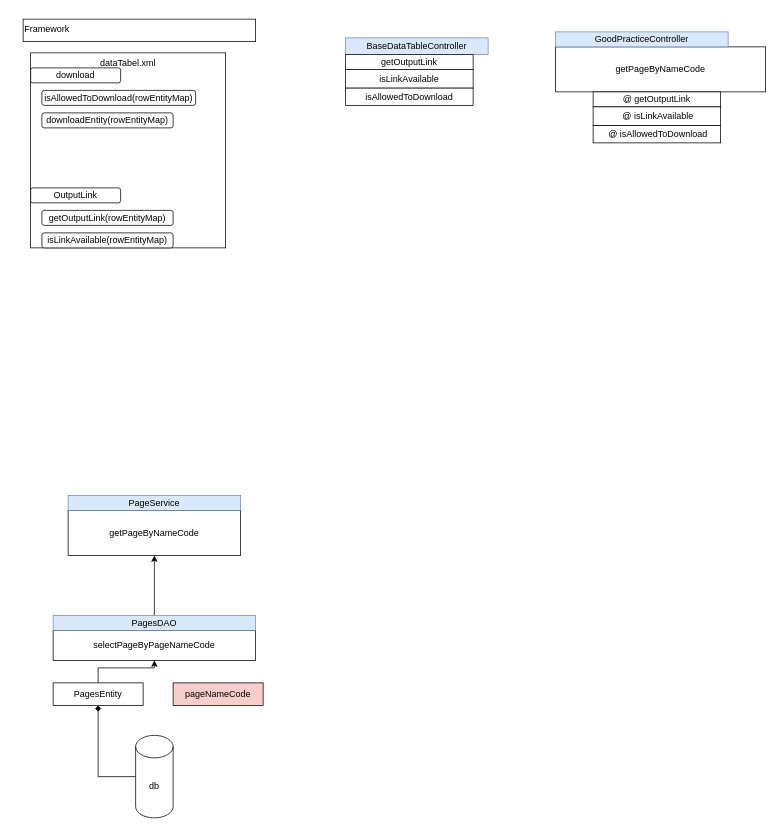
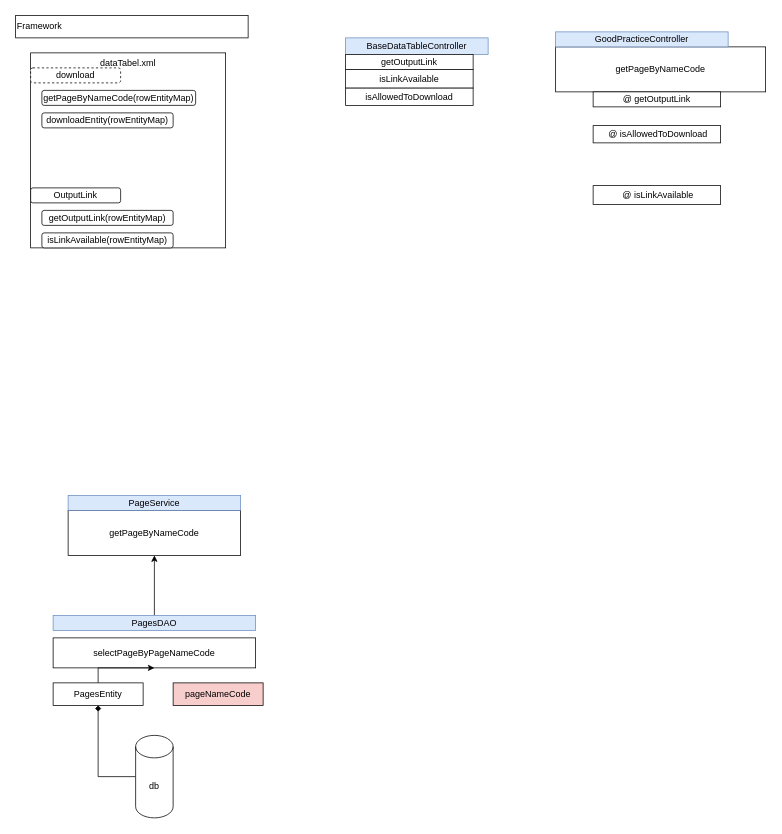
node "Framework": moved (139, 30) -> (132, 27)
node "download": style solid -> dashed
node "isAllowedToDownload(rowEntityMap)": label "isAllowedToDownload(rowEntityMap)" -> "getPageByNameCode(rowEntityMap)"
node "@ isLinkAvailable": moved (657, 116) -> (657, 195)
node "selectPageByPageNameCode": moved (154, 645) -> (154, 653)
